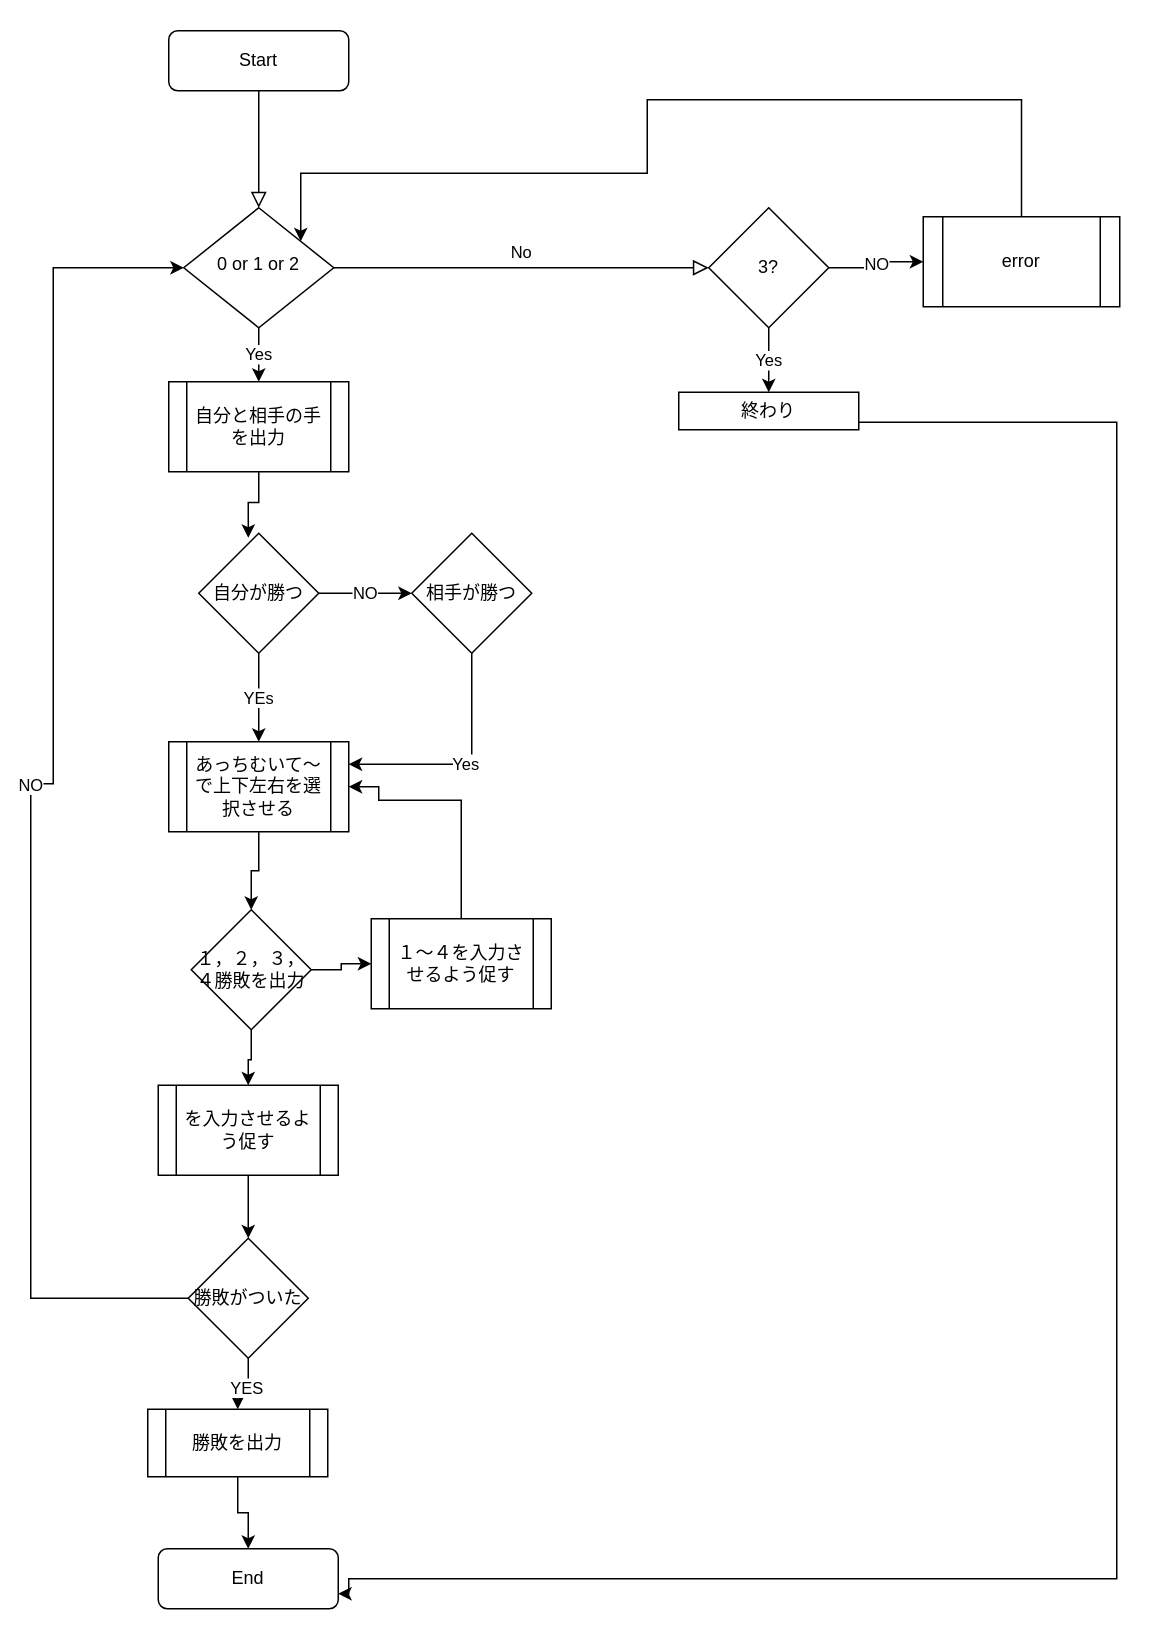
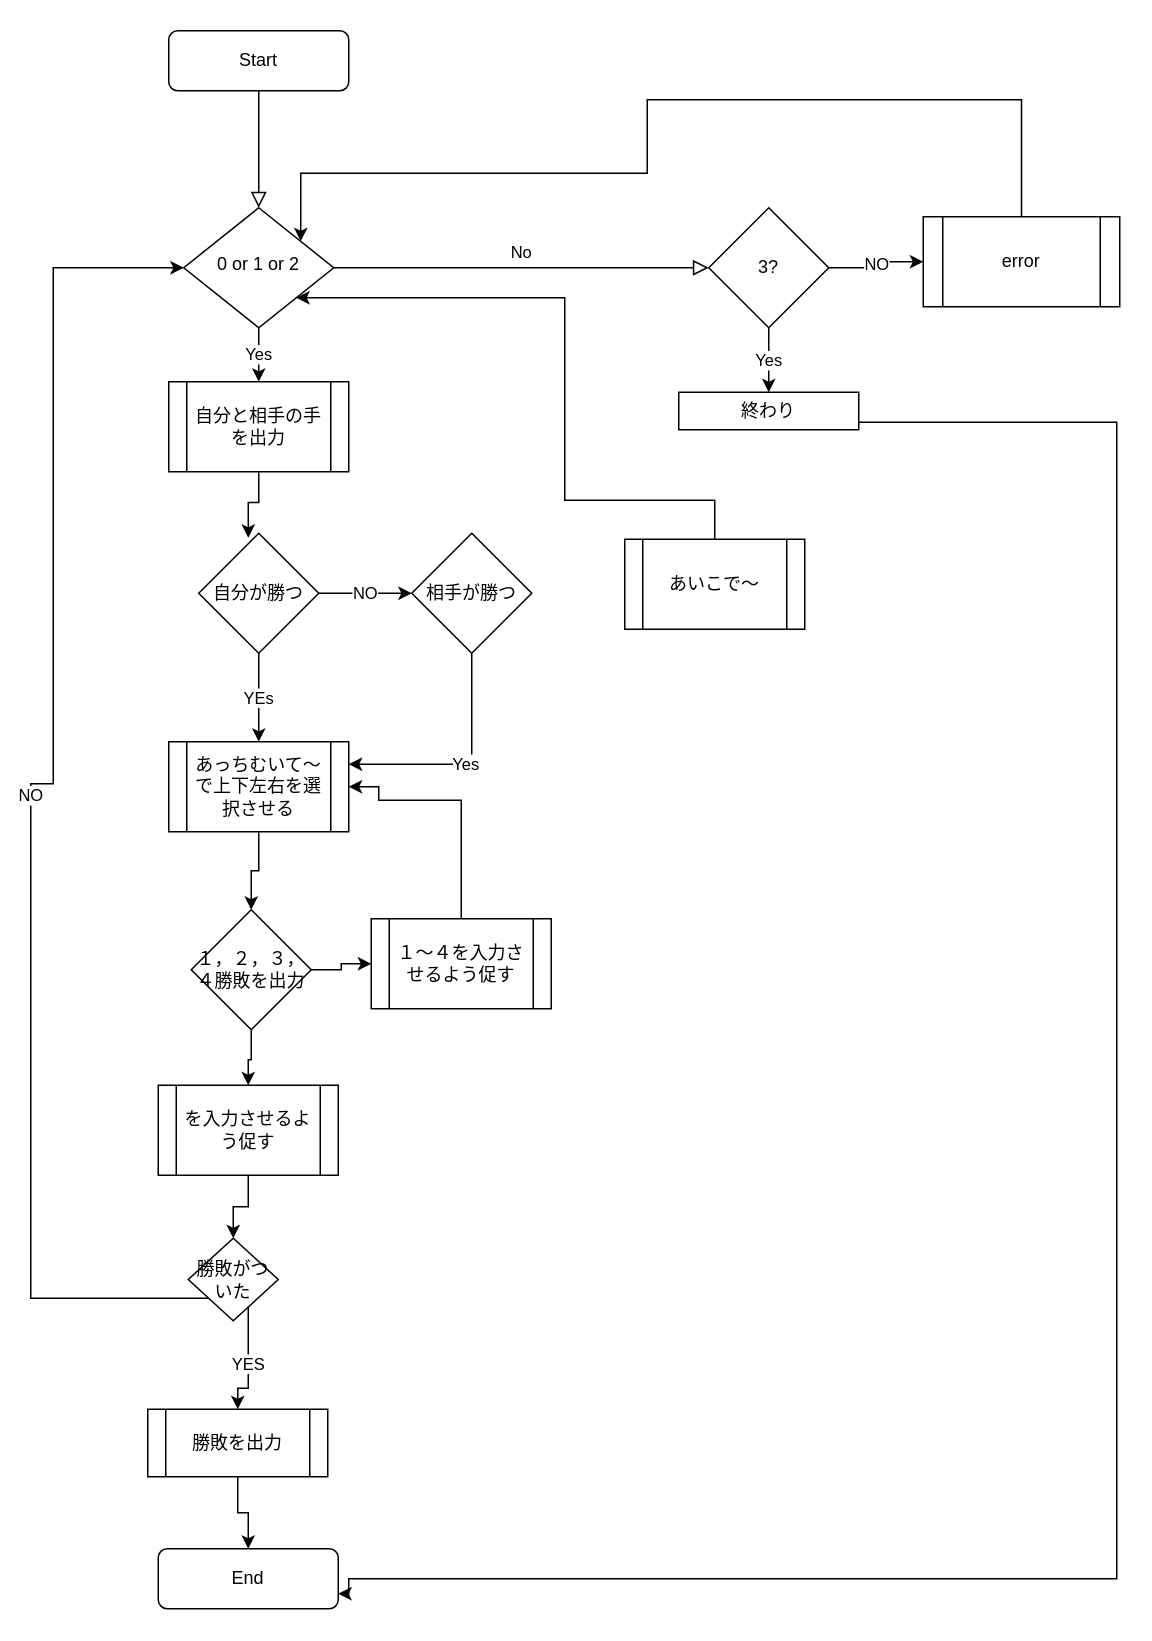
edge "あいこで〜" -> "0 or 1 or 2": added
node "あいこで〜": added
node "勝敗がついた": size 120x120 -> 90x83
